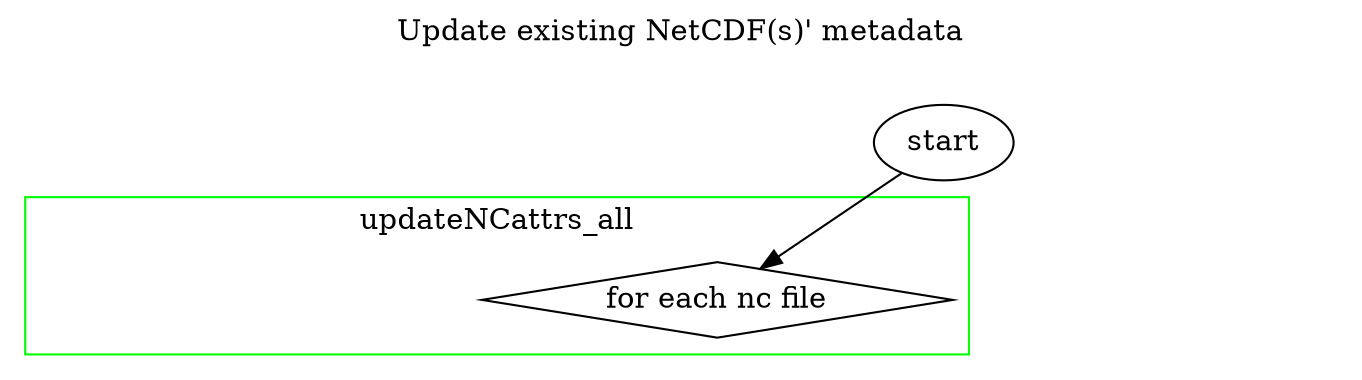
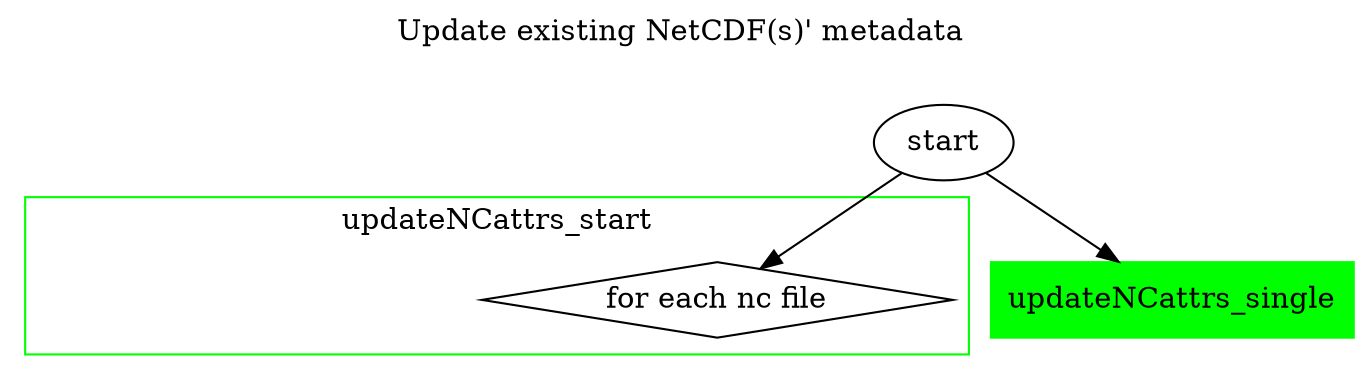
cluster "updateNCattrs_all": label "updateNCattrs_all" -> "updateNCattrs_start"
node "updateNCattrs_single": added
